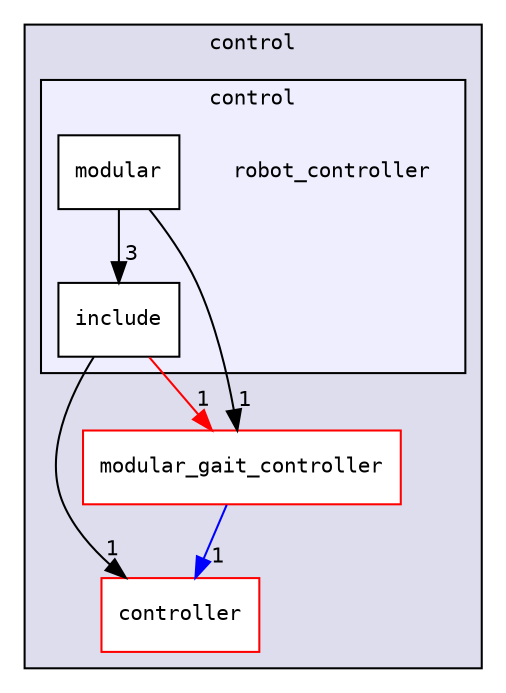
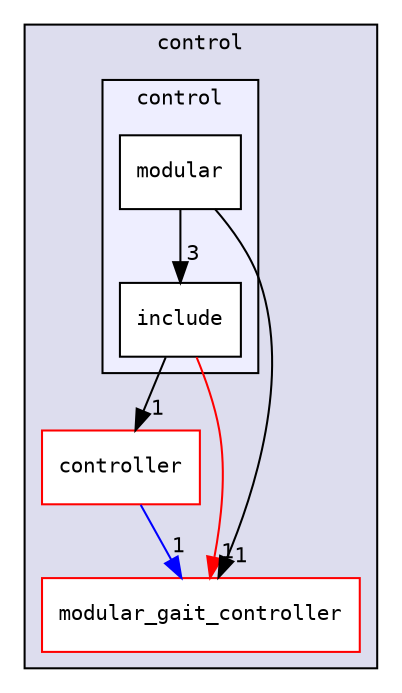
node "robot_controller": removed
edge "modular_gait_controller" -> "controller": reversed
